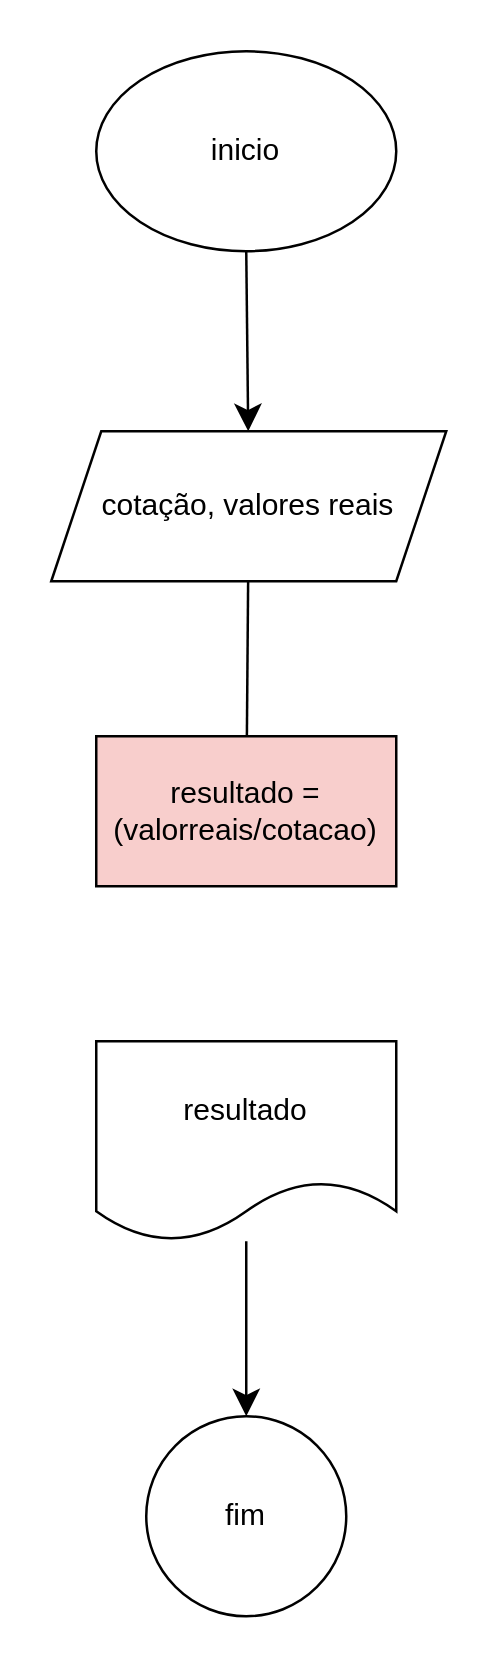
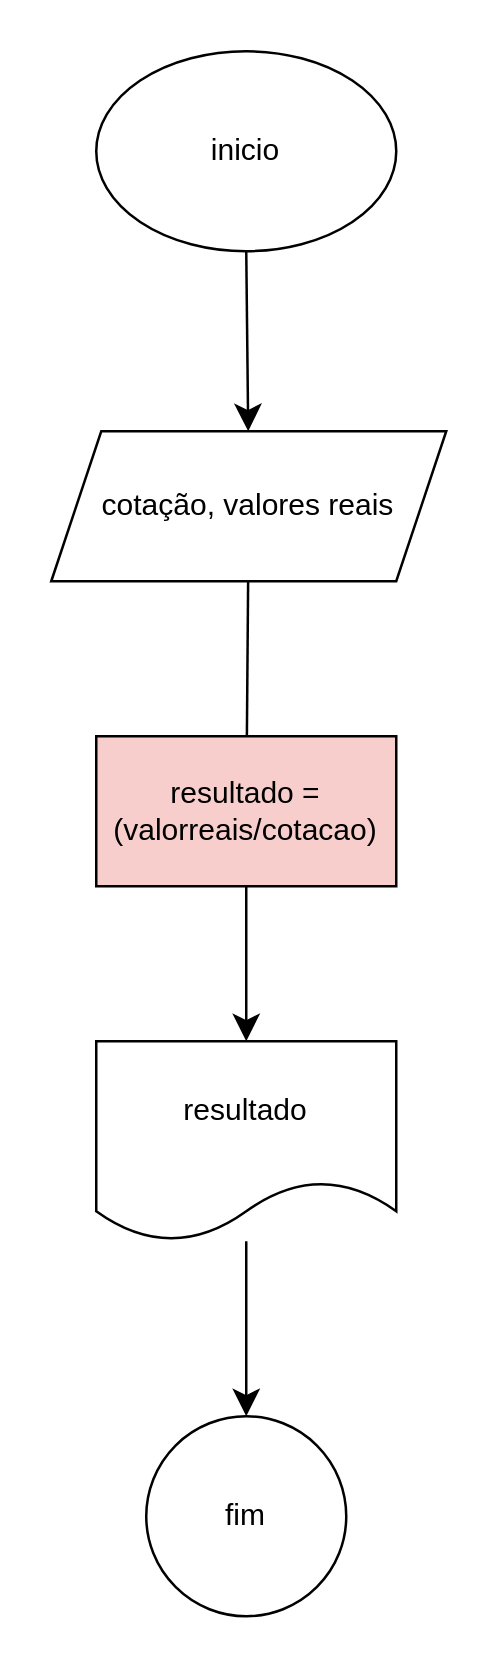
edge "resultado = (valorreais/cotacao)" -> "resultado": added
